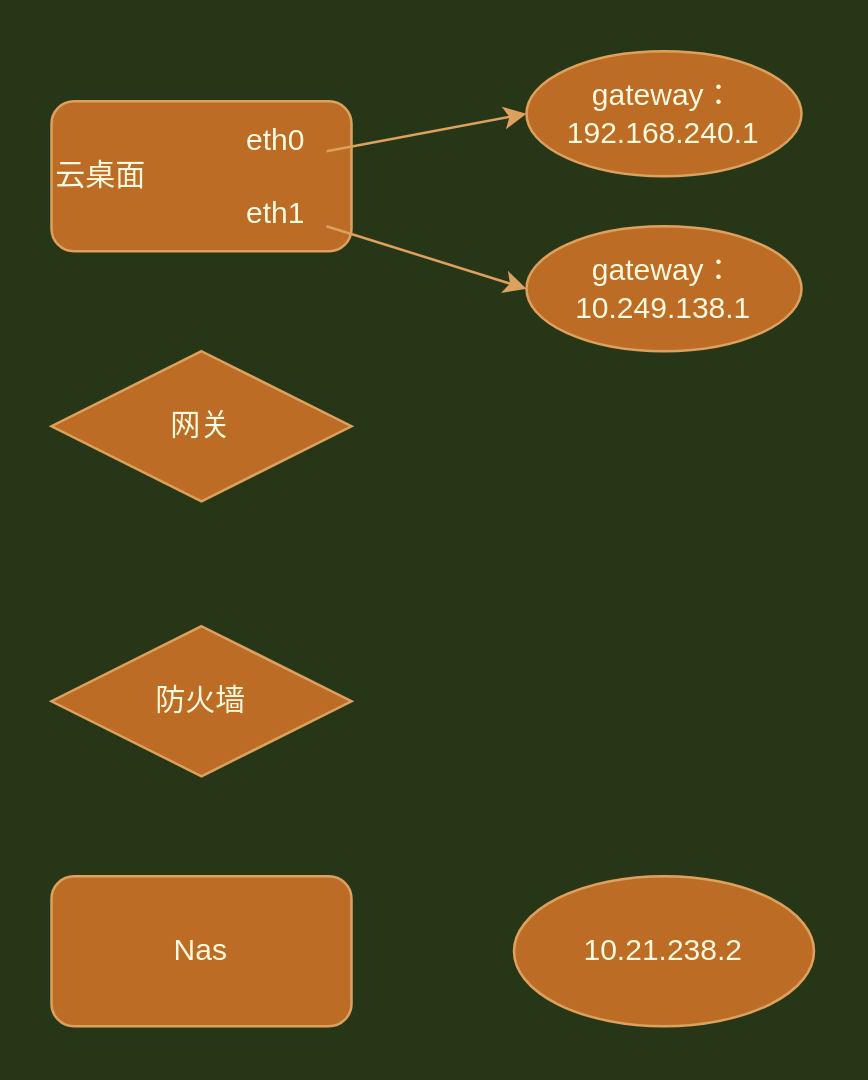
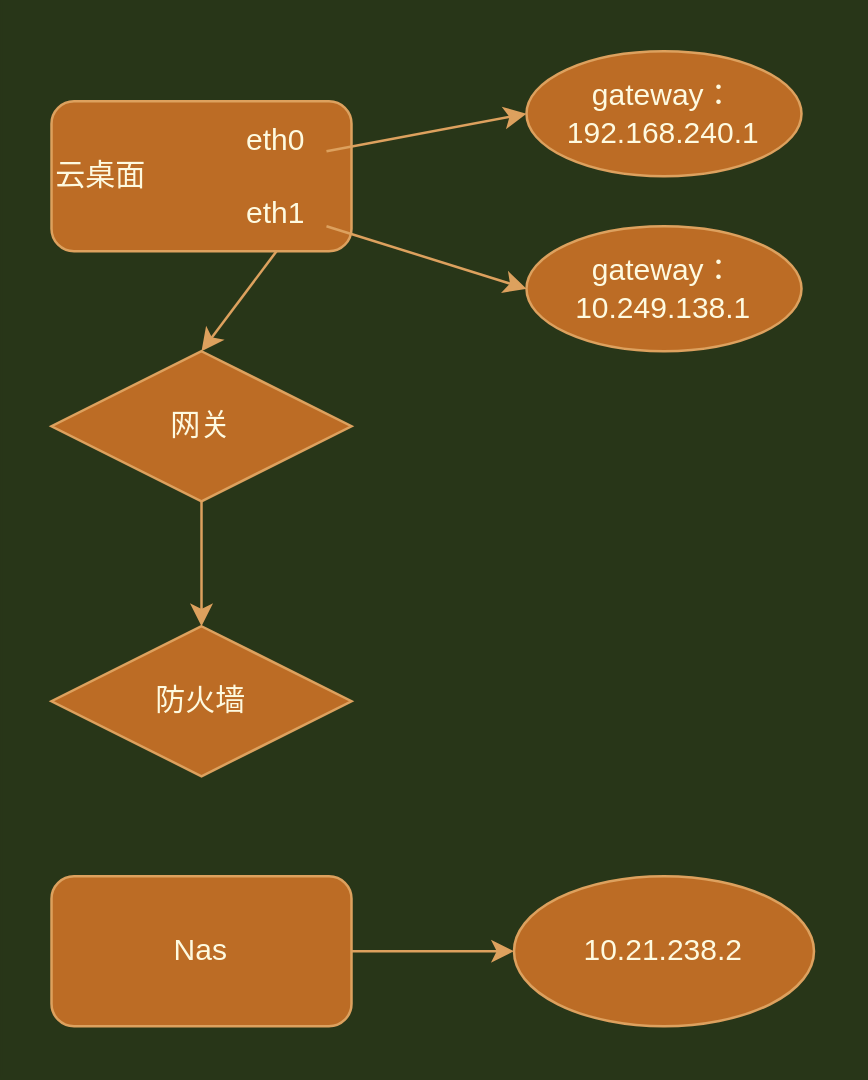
edge "云桌面" -> "网关": added
edge "网关" -> "防火墙": added
edge "Nas" -> "10.21.238.2": added
